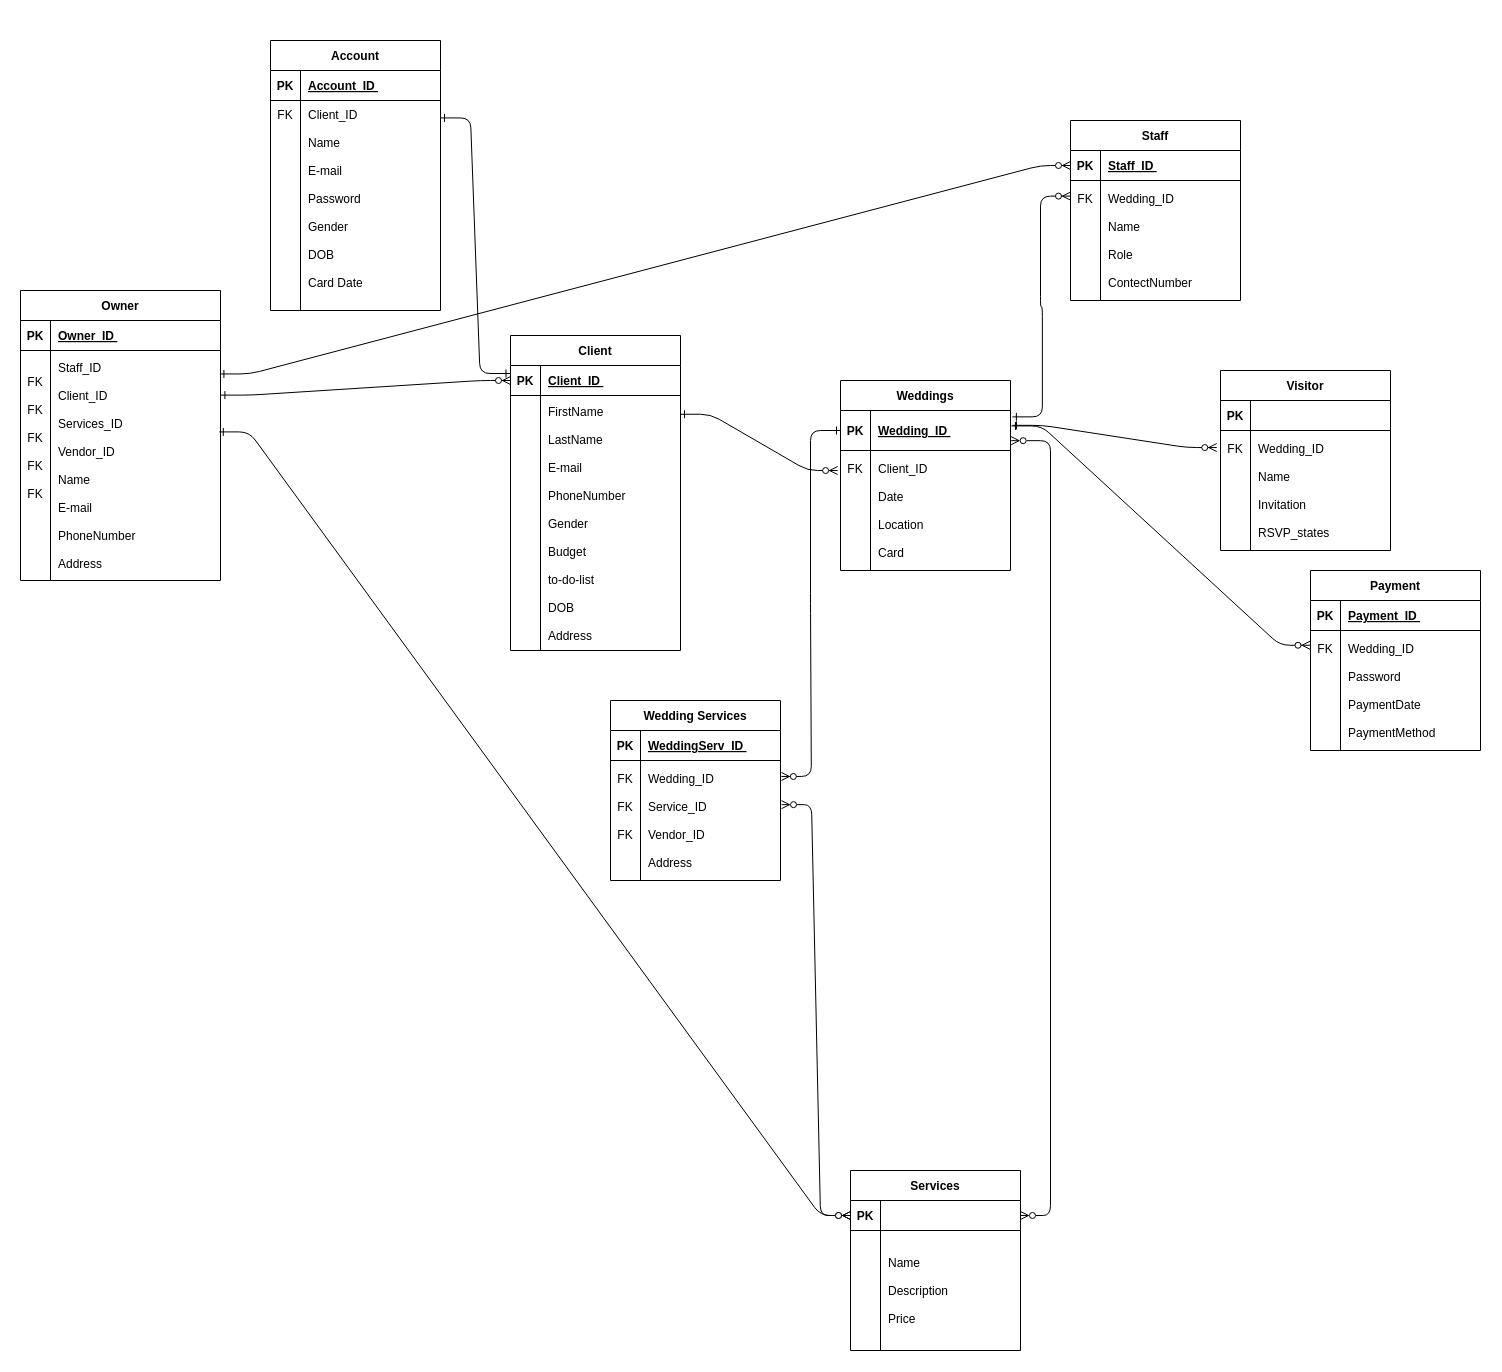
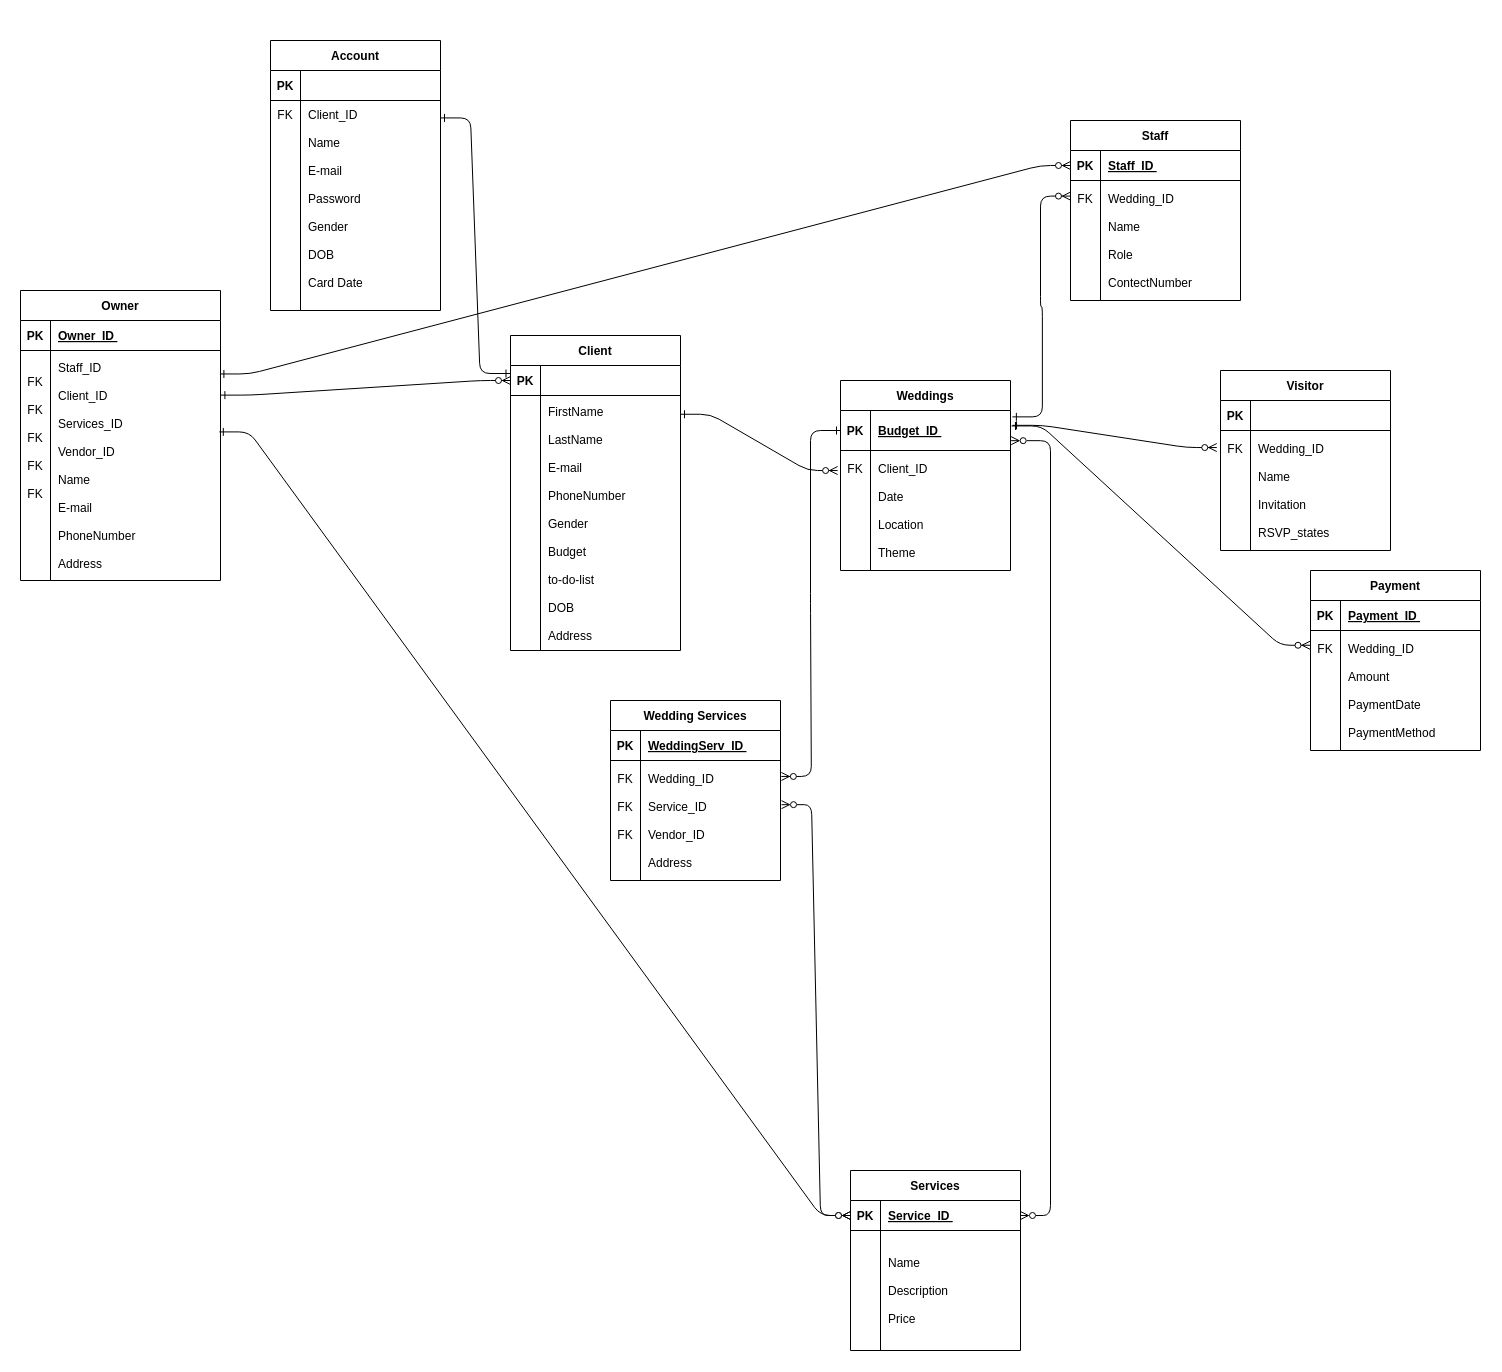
node "Account_ID": removed
node "Client_ID": removed
node "Wedding_ID": label "Wedding_ID" -> "Budget_ID"
node "Client_ID Date Location Card": label "Client_ID Date Location Card" -> "Client_ID Date Location Theme"
node "Wedding_ID Password PaymentDate PaymentMethod": label "Wedding_ID Password PaymentDate PaymentMethod" -> "Wedding_ID Amount PaymentDate PaymentMethod"
node "Service_ID": added
